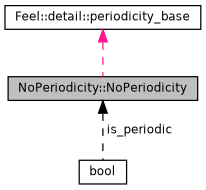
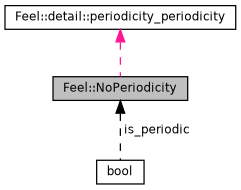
node "Feel::detail::periodicity_base": label "Feel::detail::periodicity_base" -> "Feel::detail::periodicity_periodicity"
node "NoPeriodicity::NoPeriodicity": label "NoPeriodicity::NoPeriodicity" -> "Feel::NoPeriodicity"
